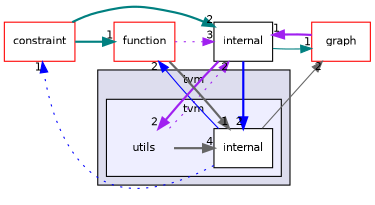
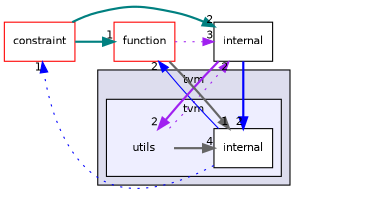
node "graph": removed
